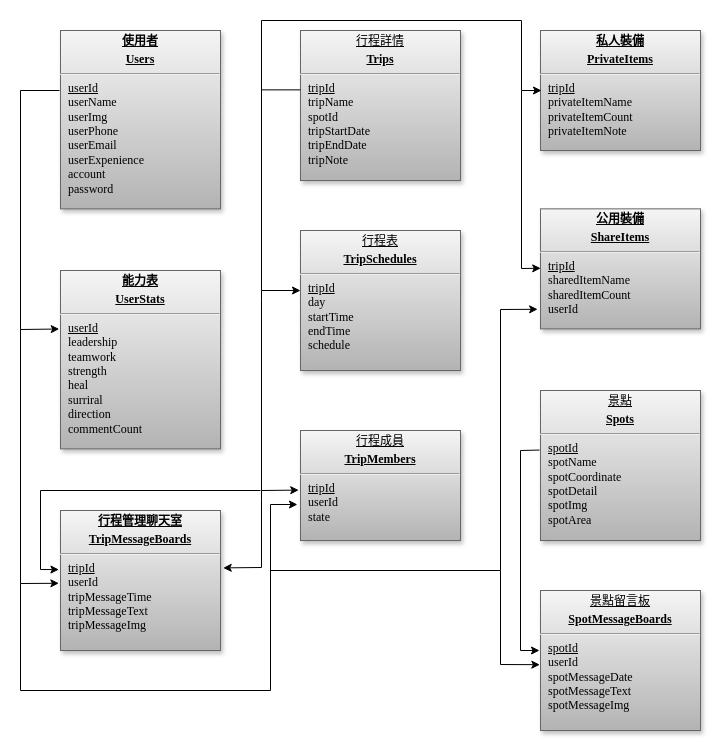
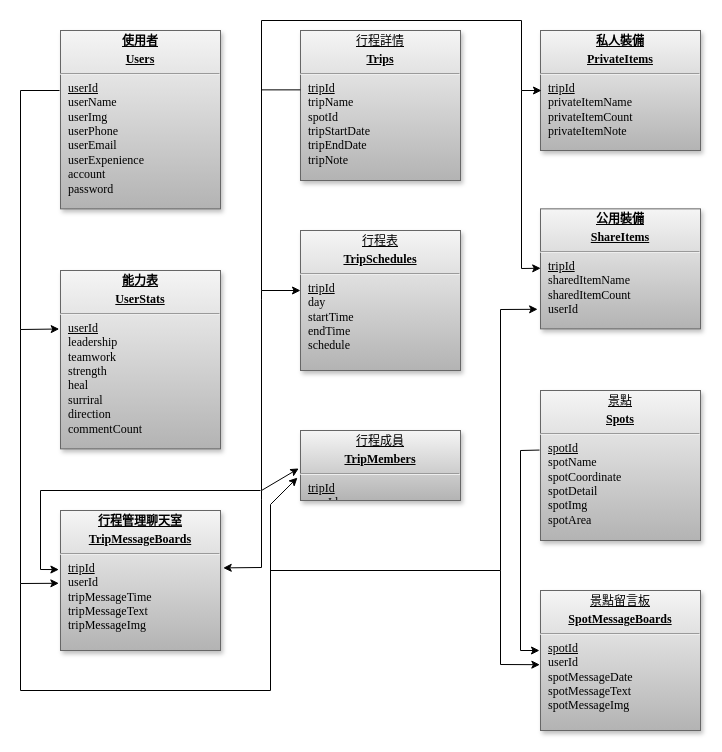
node "行程成員 TripMembers tripId userId state": size 160x110 -> 160x70
